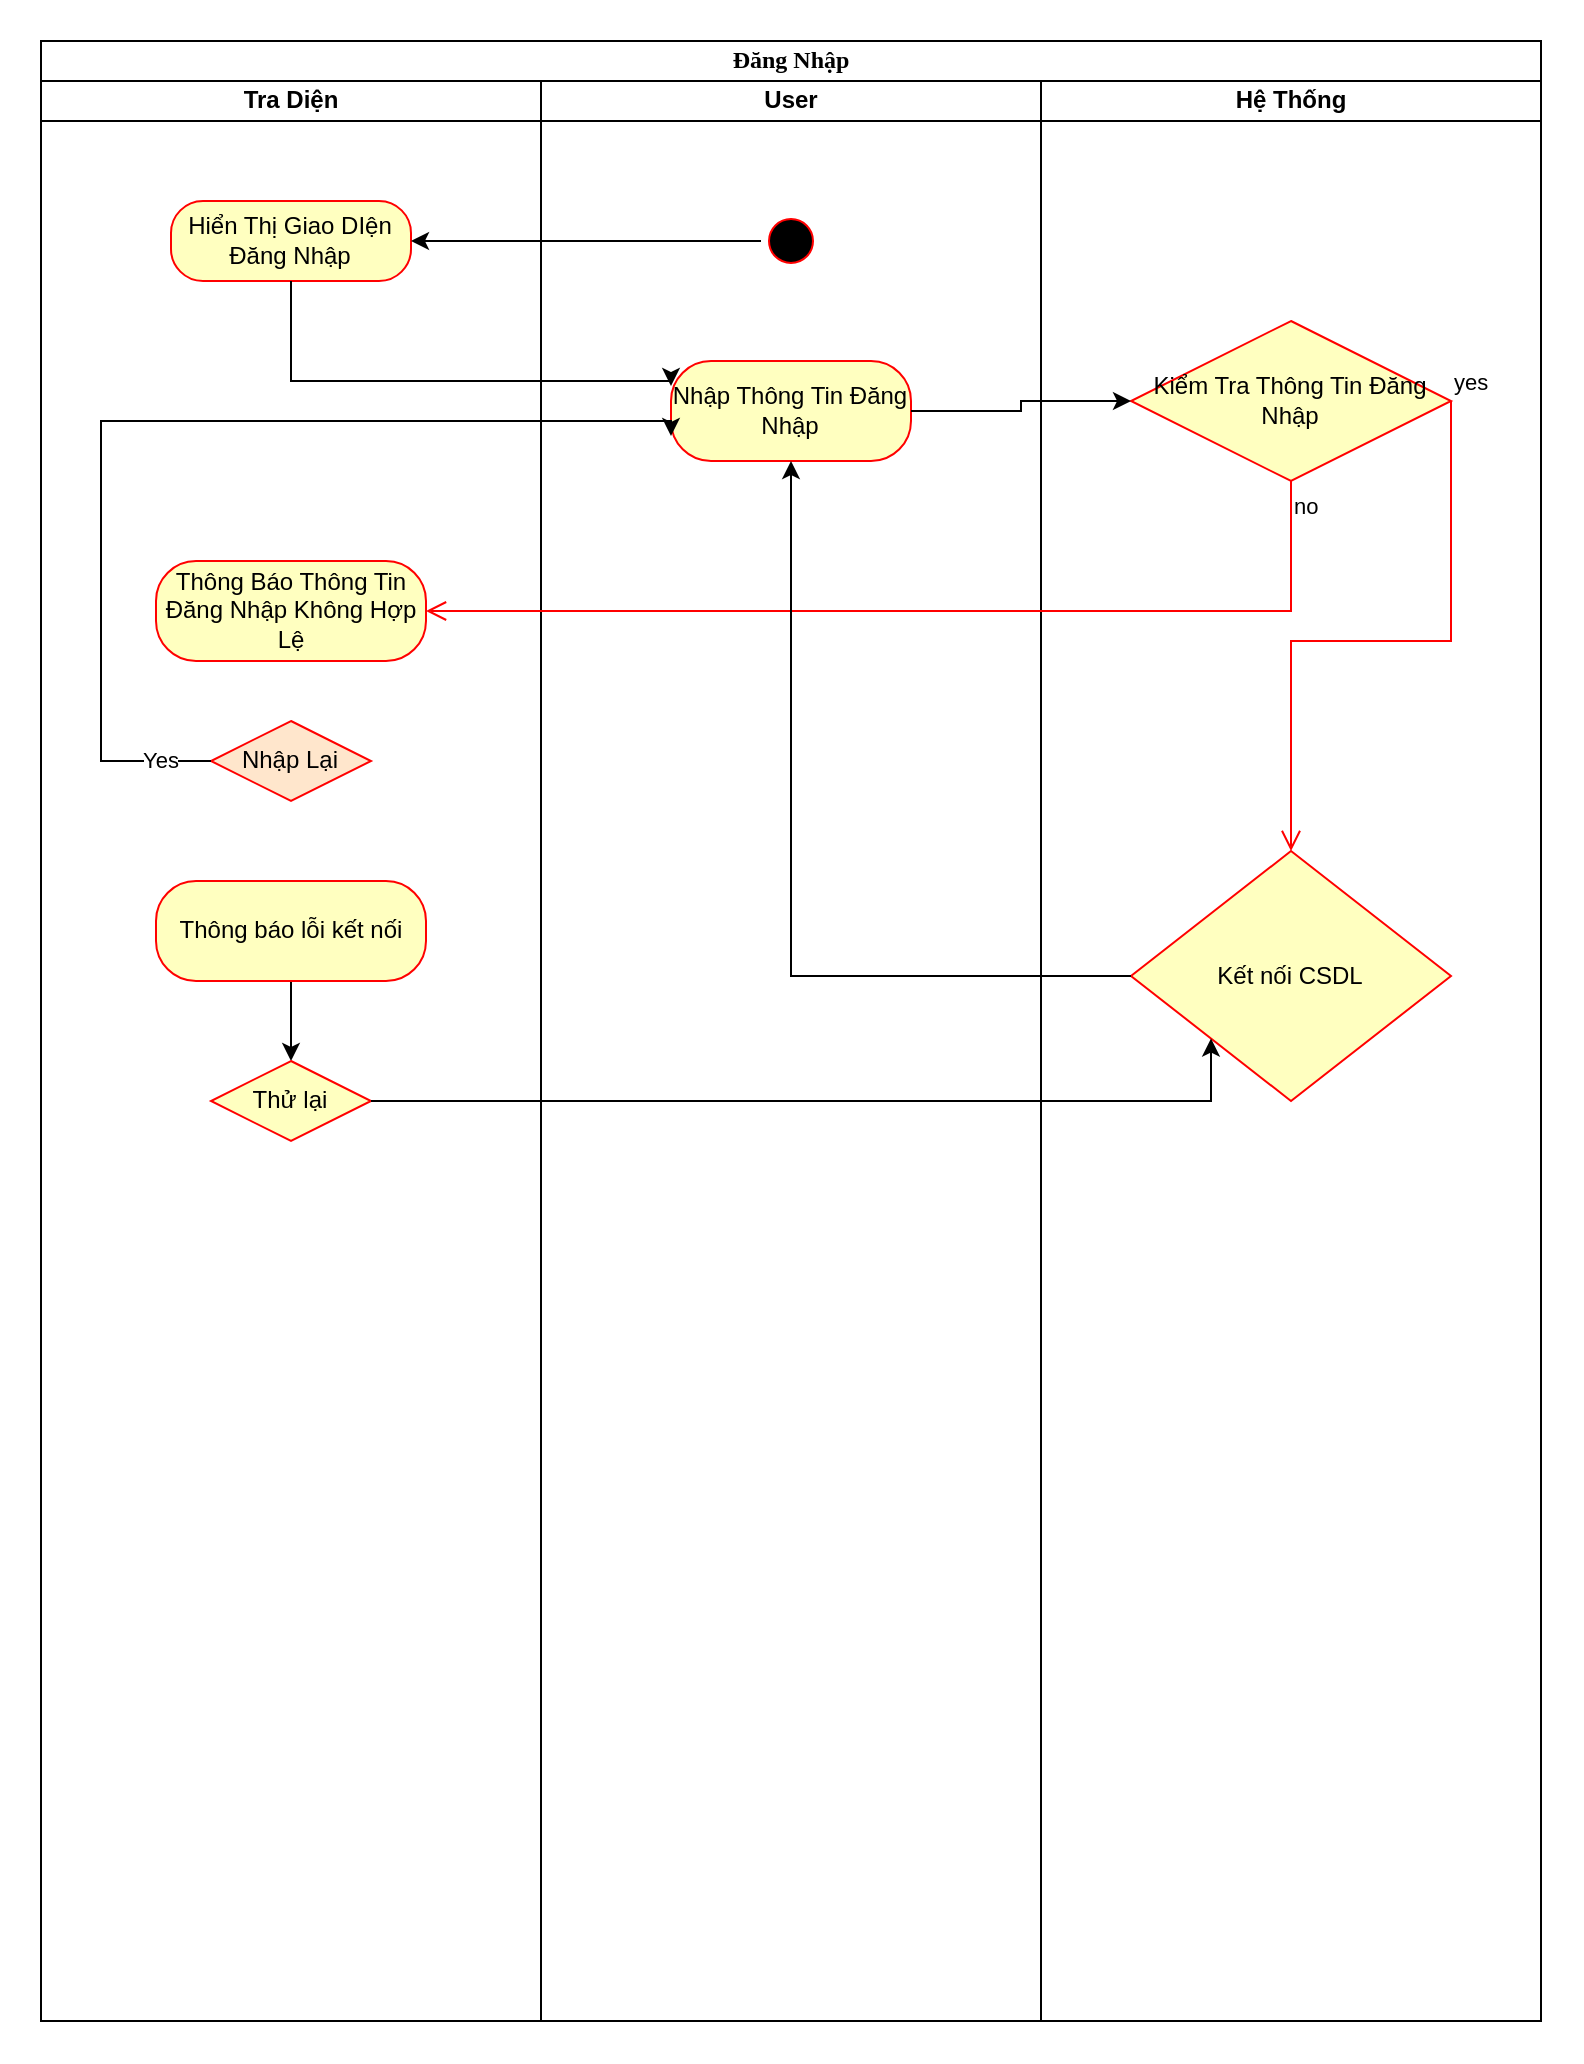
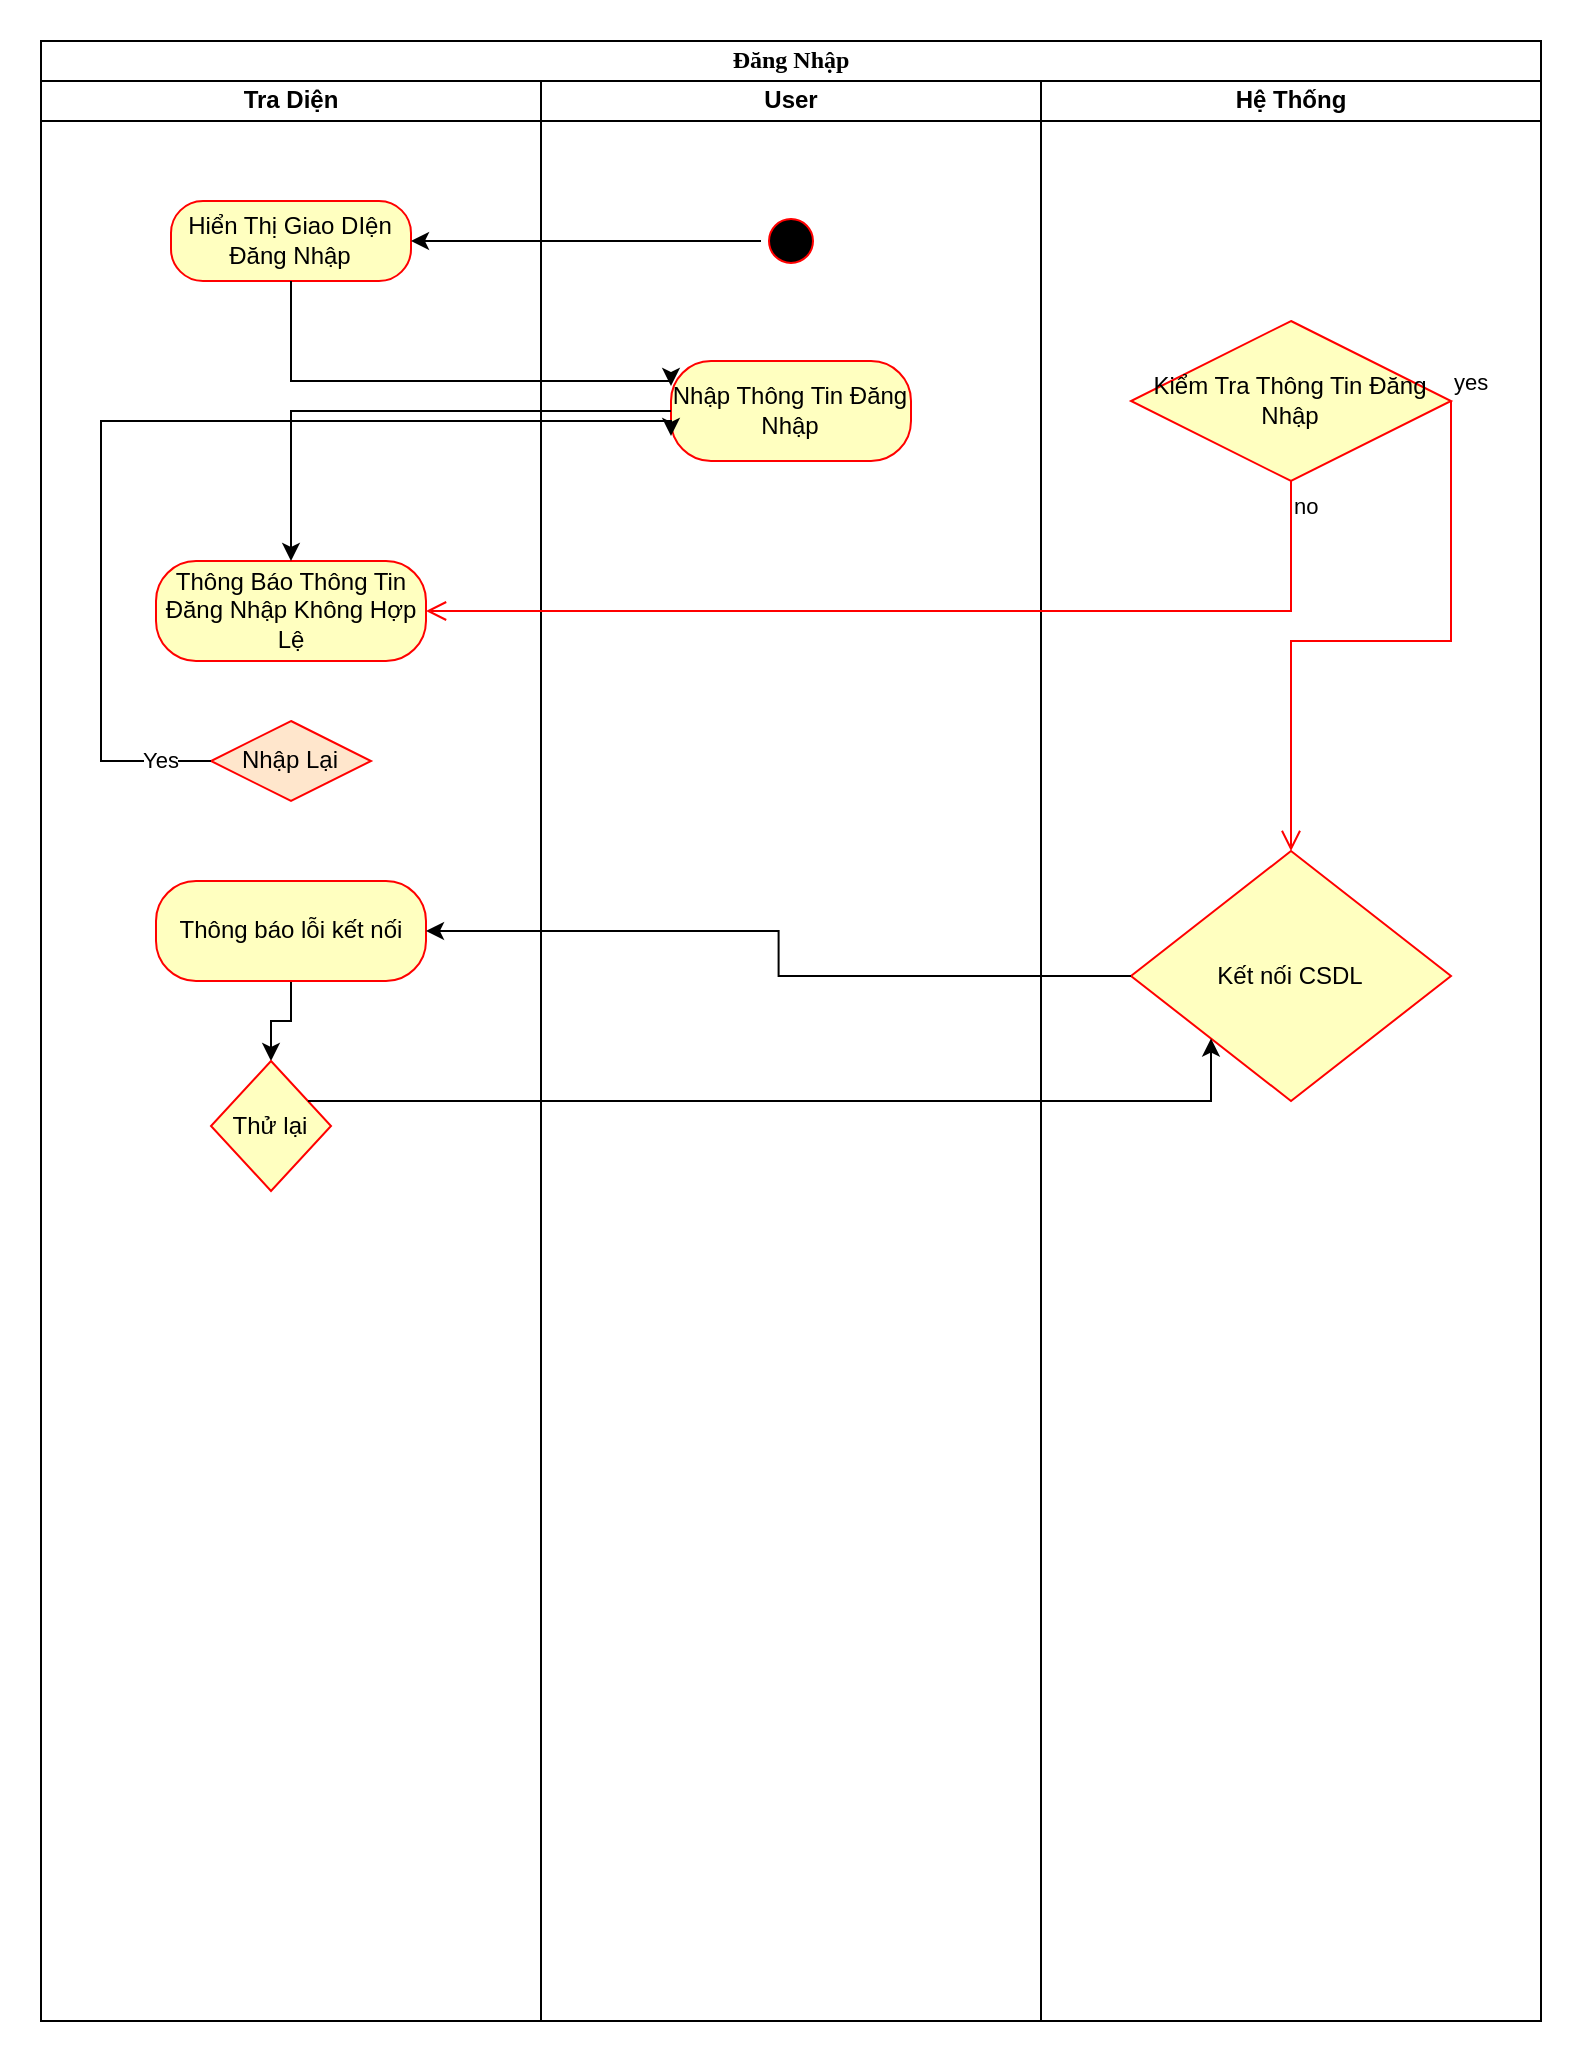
edge "Nhập Thông Tin Đăng Nhập" -> "Kiểm Tra Thông Tin Đăng Nhập": now "Nhập Thông Tin Đăng Nhập" -> "Thông Báo Thông Tin Đăng Nhập Không Hợp Lệ"
edge "Kết nối CSDL" -> "Nhập Thông Tin Đăng Nhập": now "Kết nối CSDL" -> "Thông báo lỗi kết nối"
node "Thử lại": size 160x80 -> 120x130
